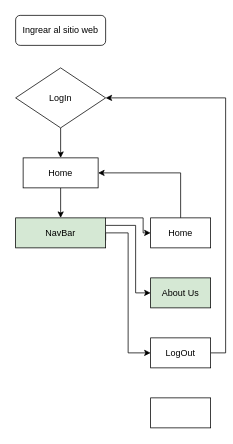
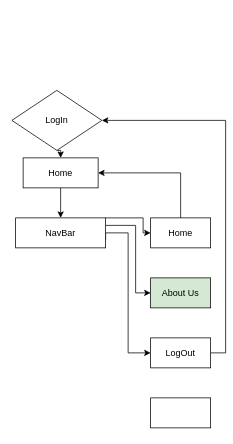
node "Ingrear al sitio web": removed
node "LogIn": moved (60, 98) -> (57, 120)
node "NavBar": fillcolor #d5e8d4 -> #ffffff
